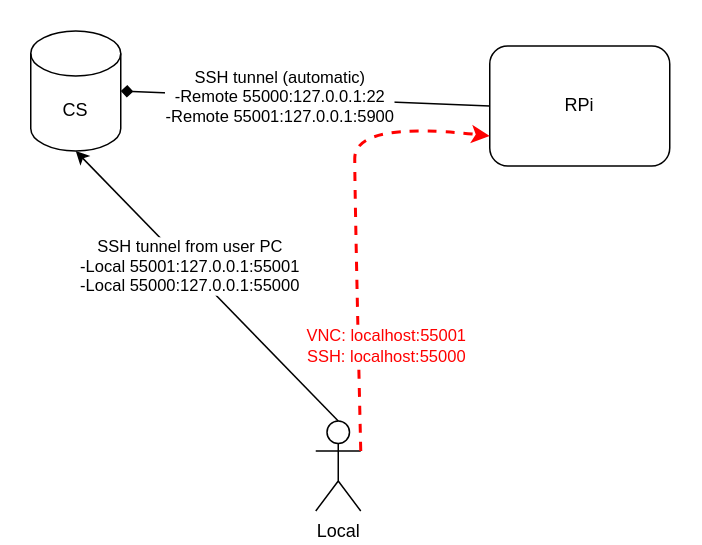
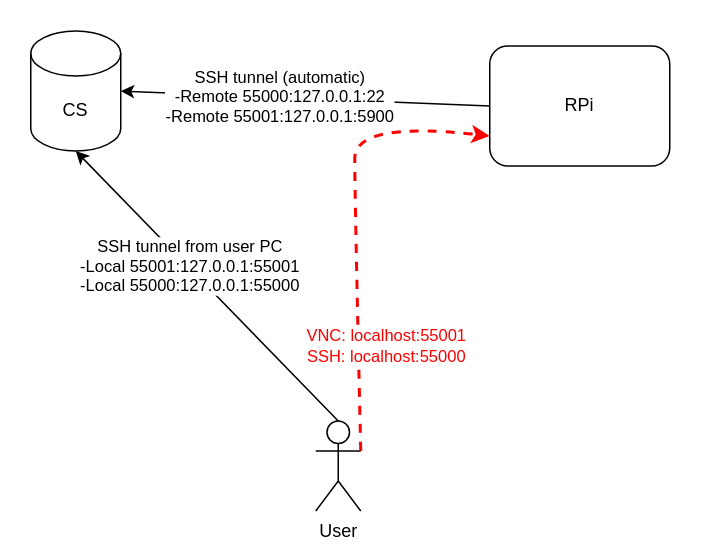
edge "RPi" -> "CS": arrowhead diamond -> classic
node "Local": label "Local" -> "User"
